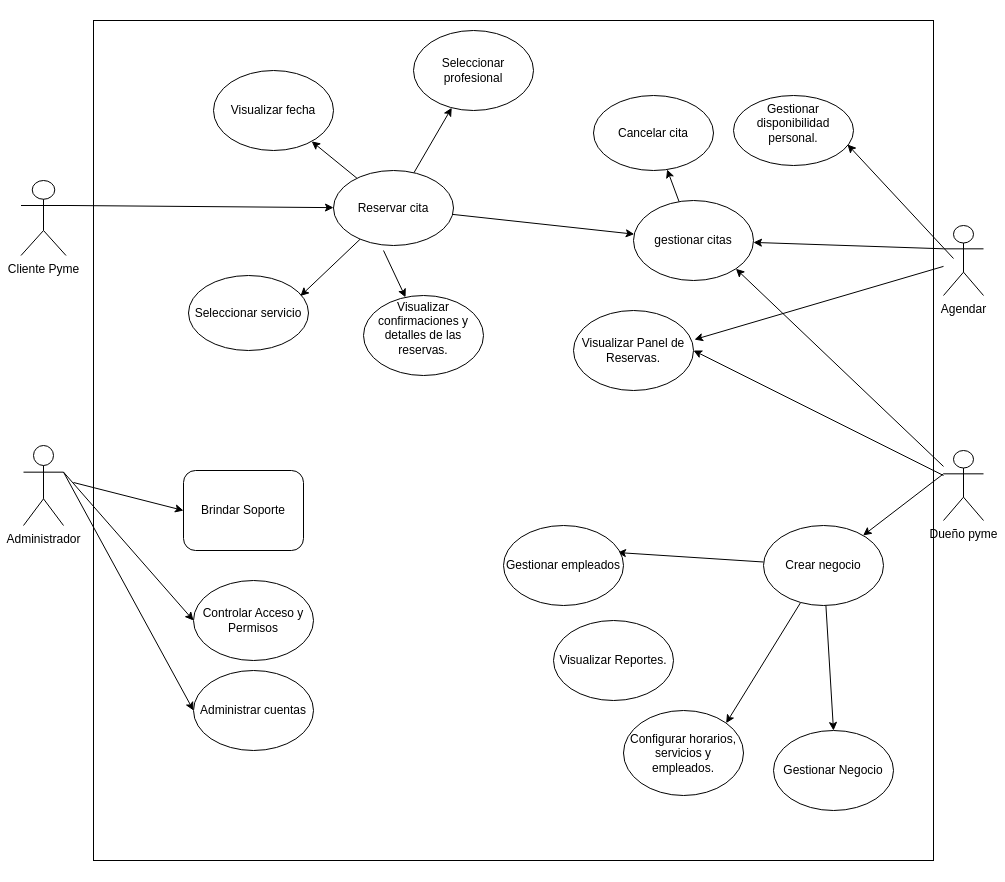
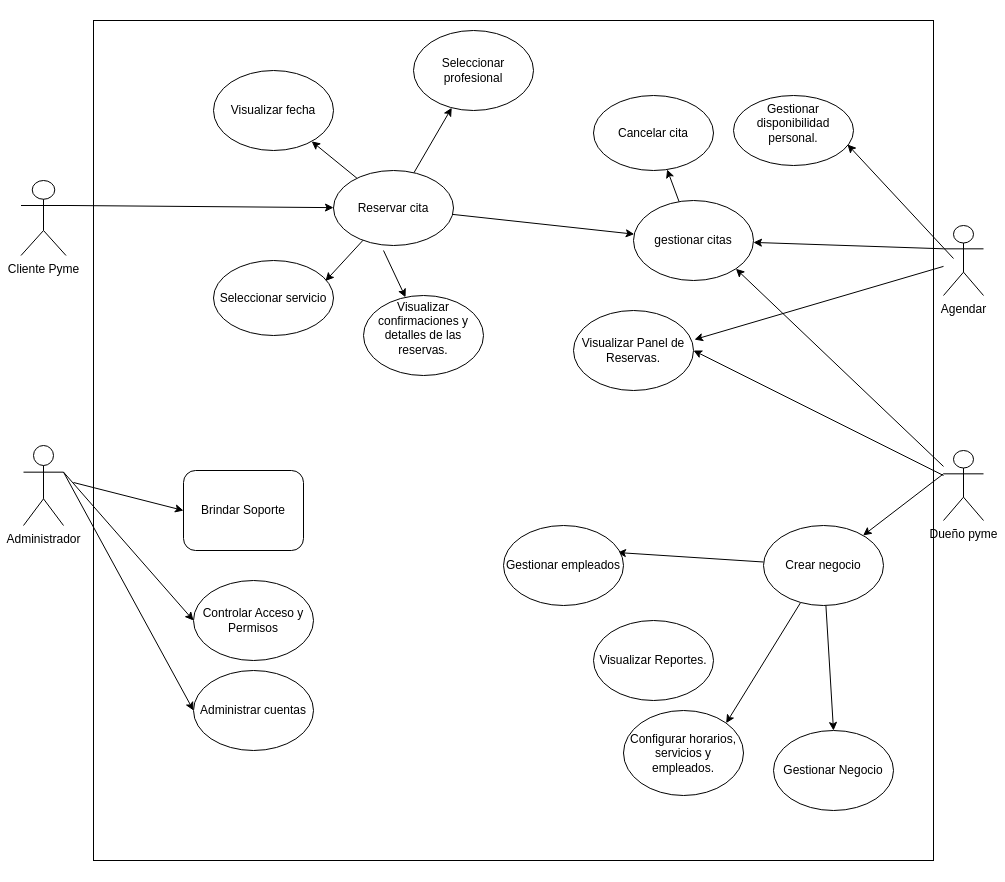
node "Seleccionar servicio": moved (249, 313) -> (274, 298)
node "Visualizar Reportes.": moved (614, 661) -> (654, 661)
